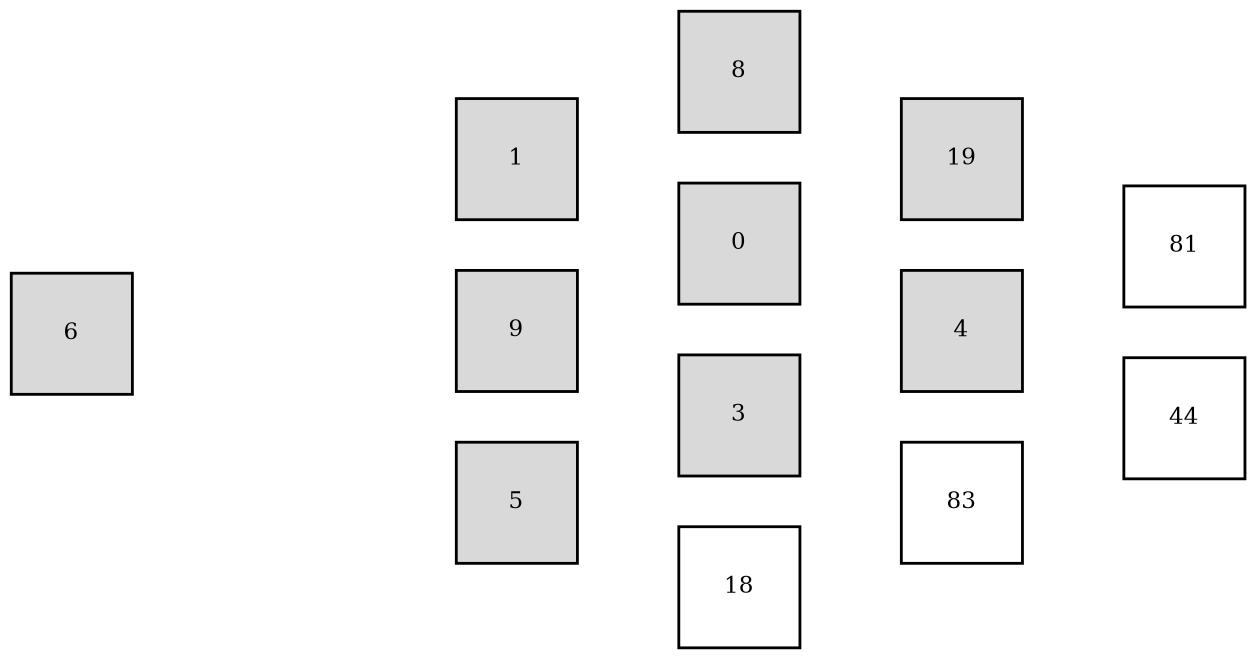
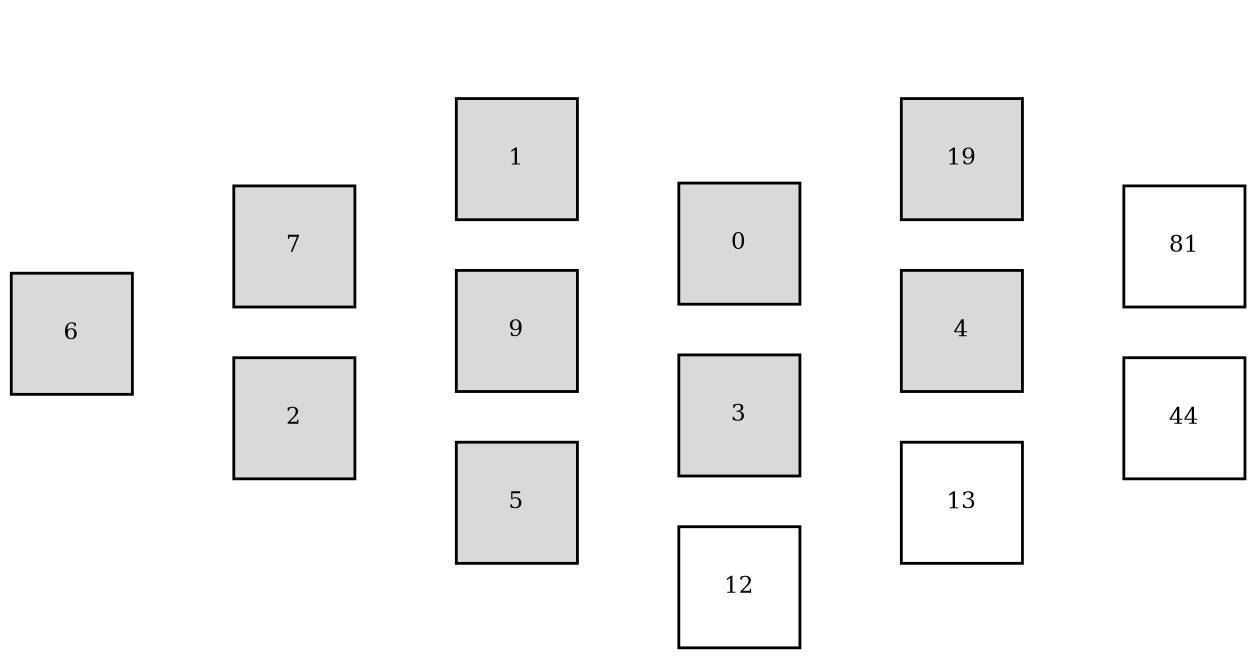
node "8": removed
node "7": added
node "2": added
node "83": label "83" -> "13"
node "18": label "18" -> "12"
